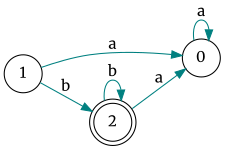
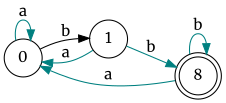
edge "0" -> "1": added, label "b"
node "2": label "2" -> "8"
